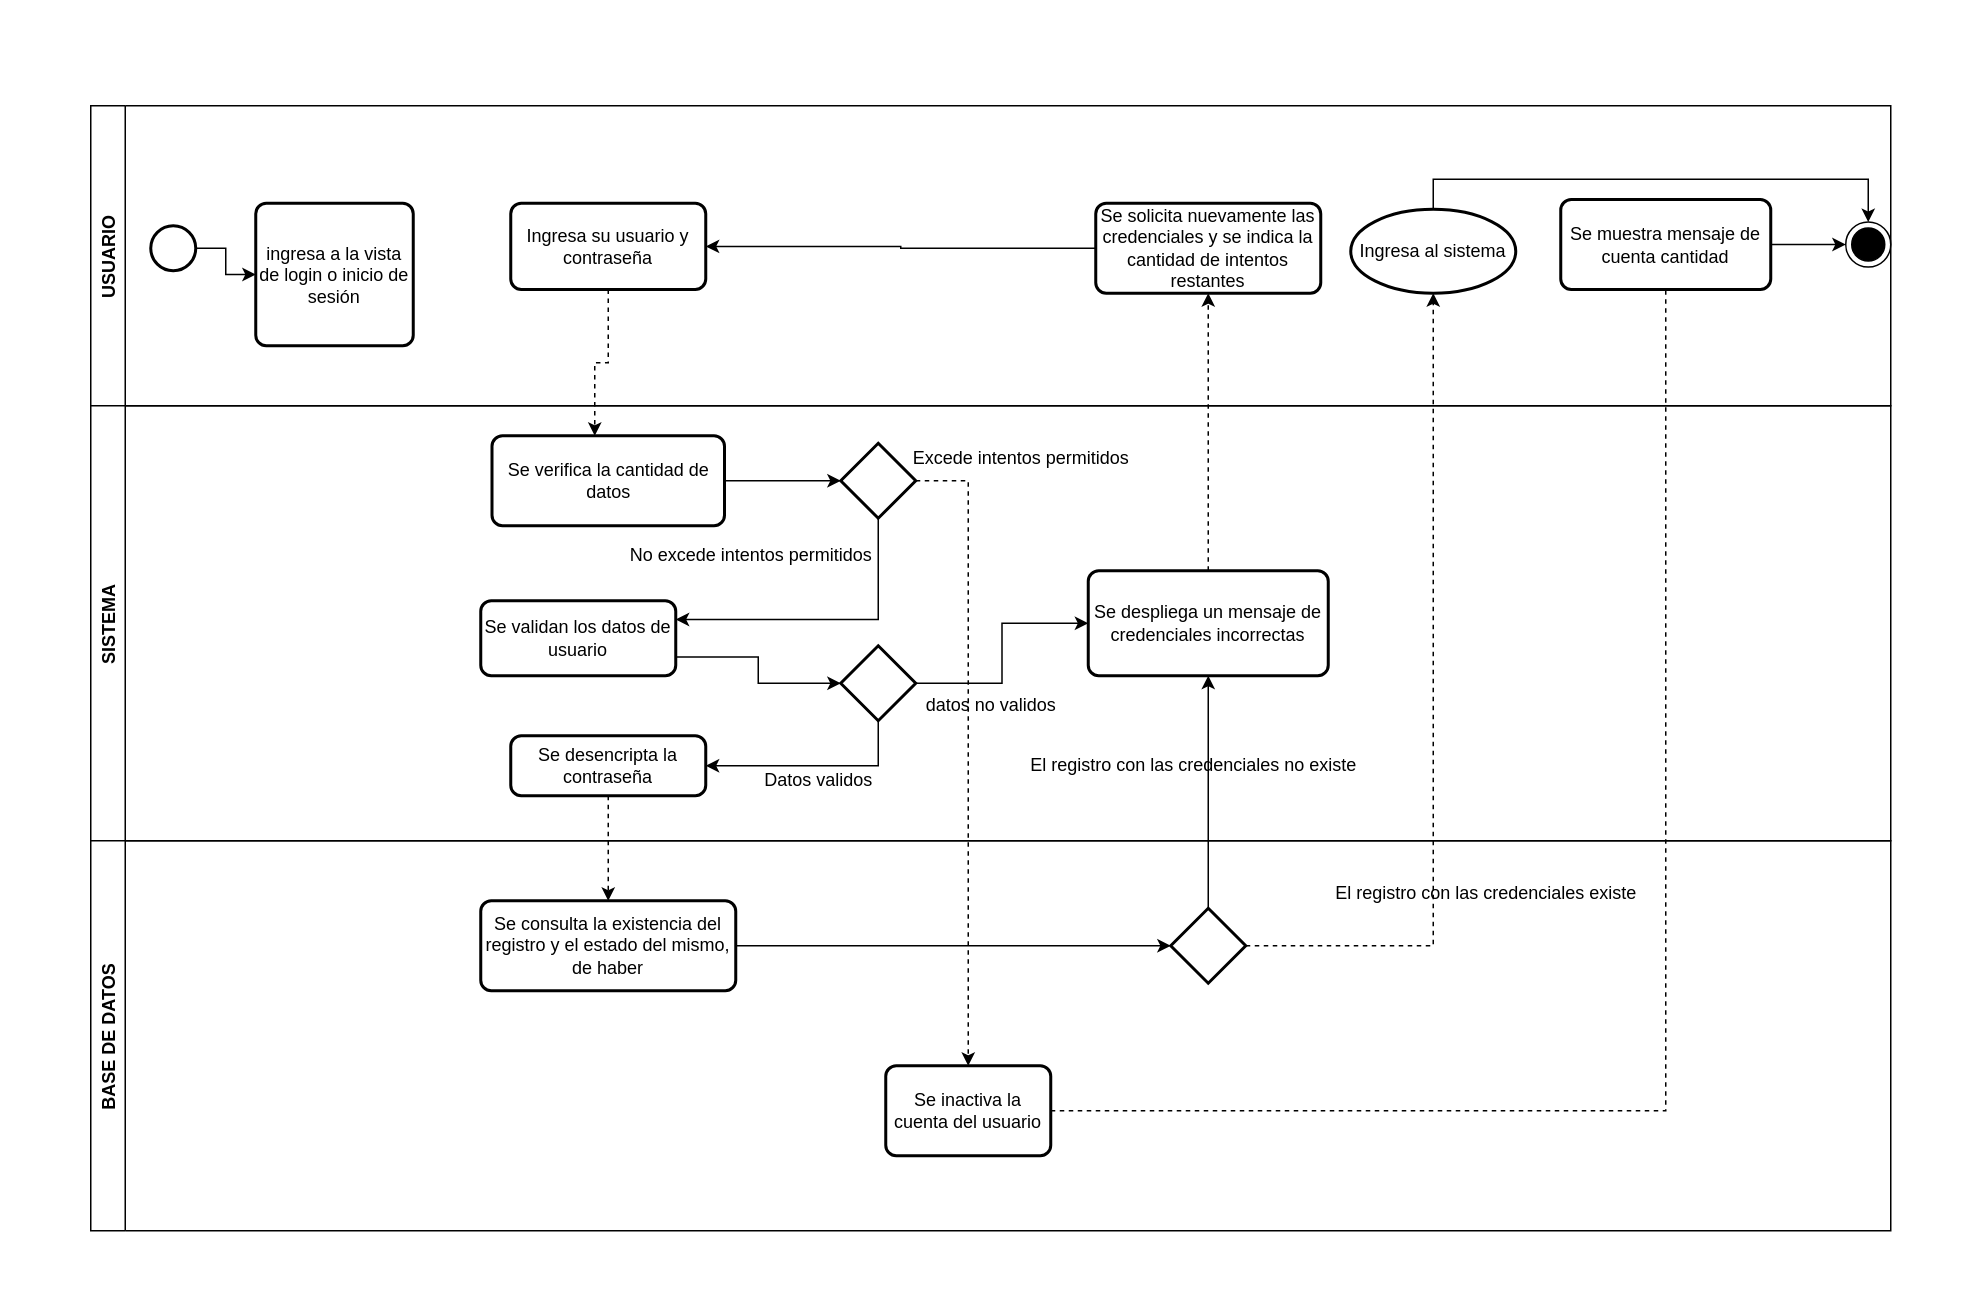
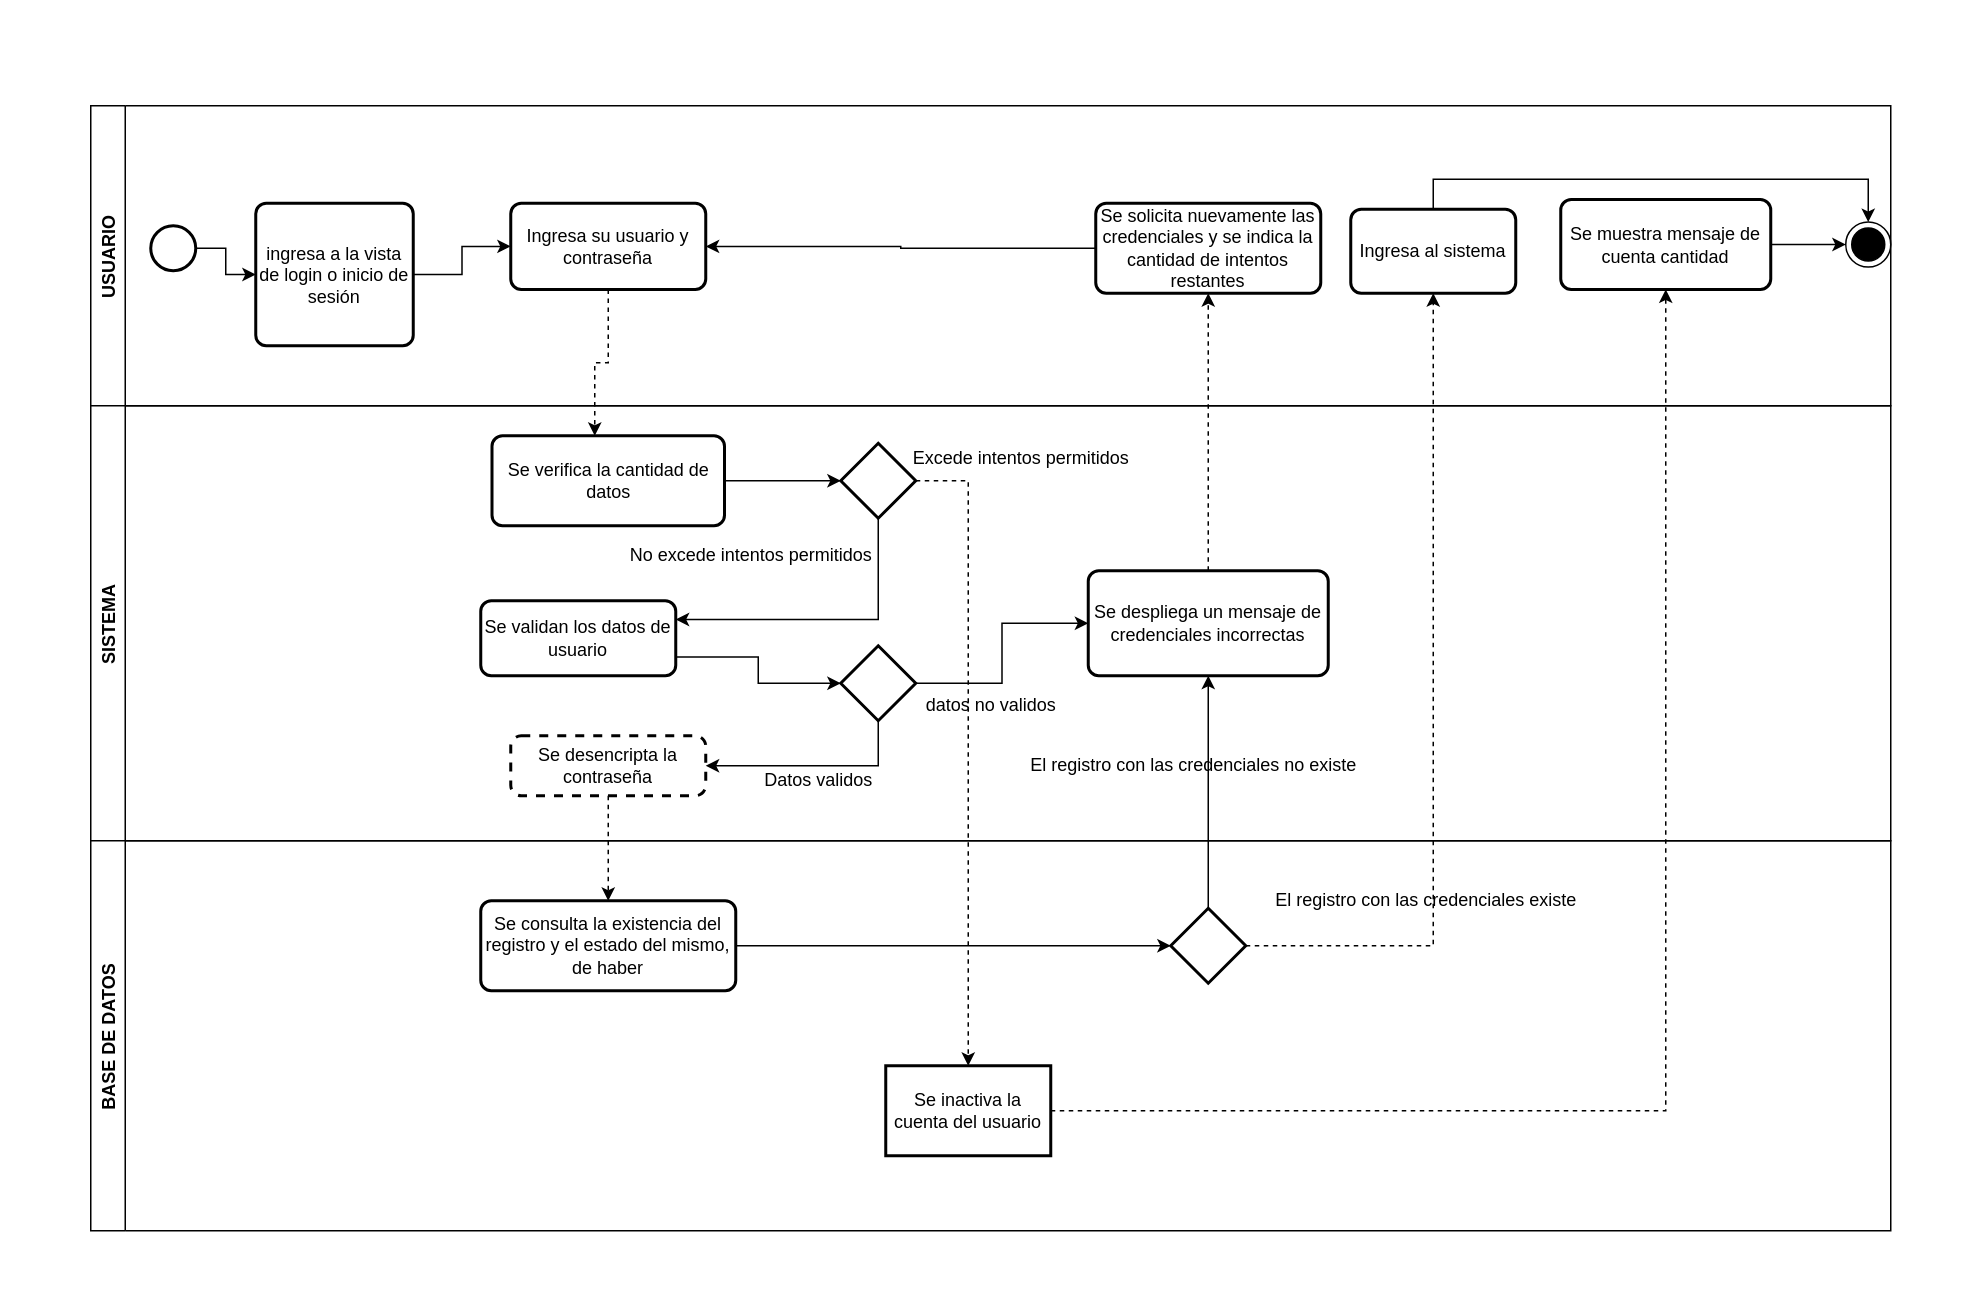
node "Ingresa al sistema": shape ellipse -> rounded rectangle
edge "ingresa a la vista de login o inicio de sesión" -> "Ingresa su usuario y contraseña": added
edge "Se muestra mensaje de cuenta cantidad" -- "Se inactiva la cuenta del usuario": arrowhead none -> classic
node "Se desencripta la contraseña": style solid -> dashed
node "El registro con las credenciales existe": moved (1486, 893) -> (1426, 901)
node "Se inactiva la cuenta del usuario": shape rounded rectangle -> rectangle
